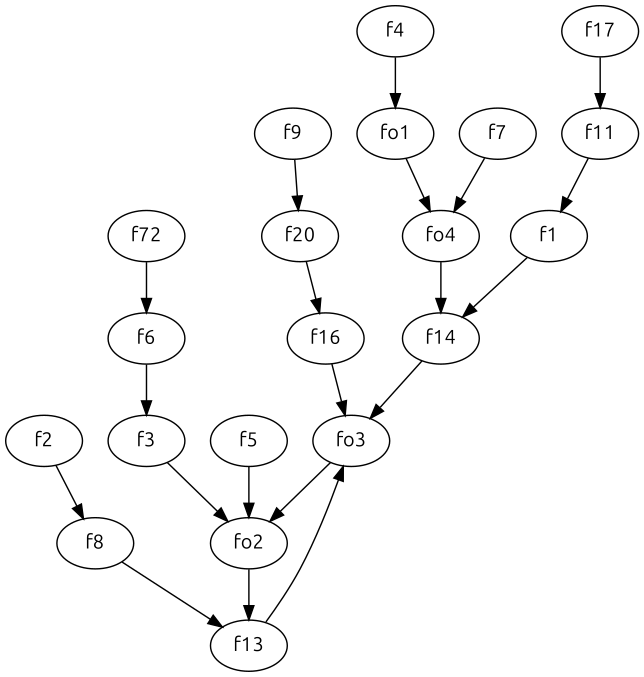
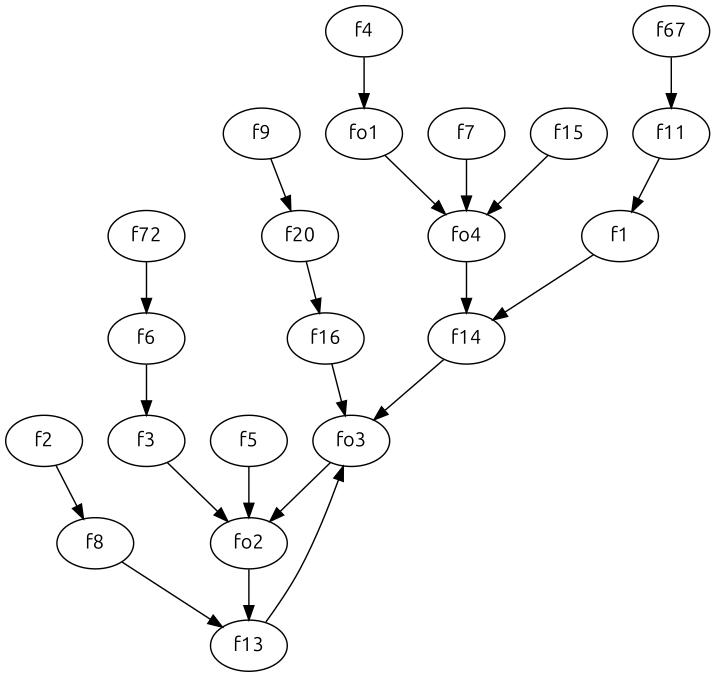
node "f17": label "f17" -> "f67"
node "f15": added
